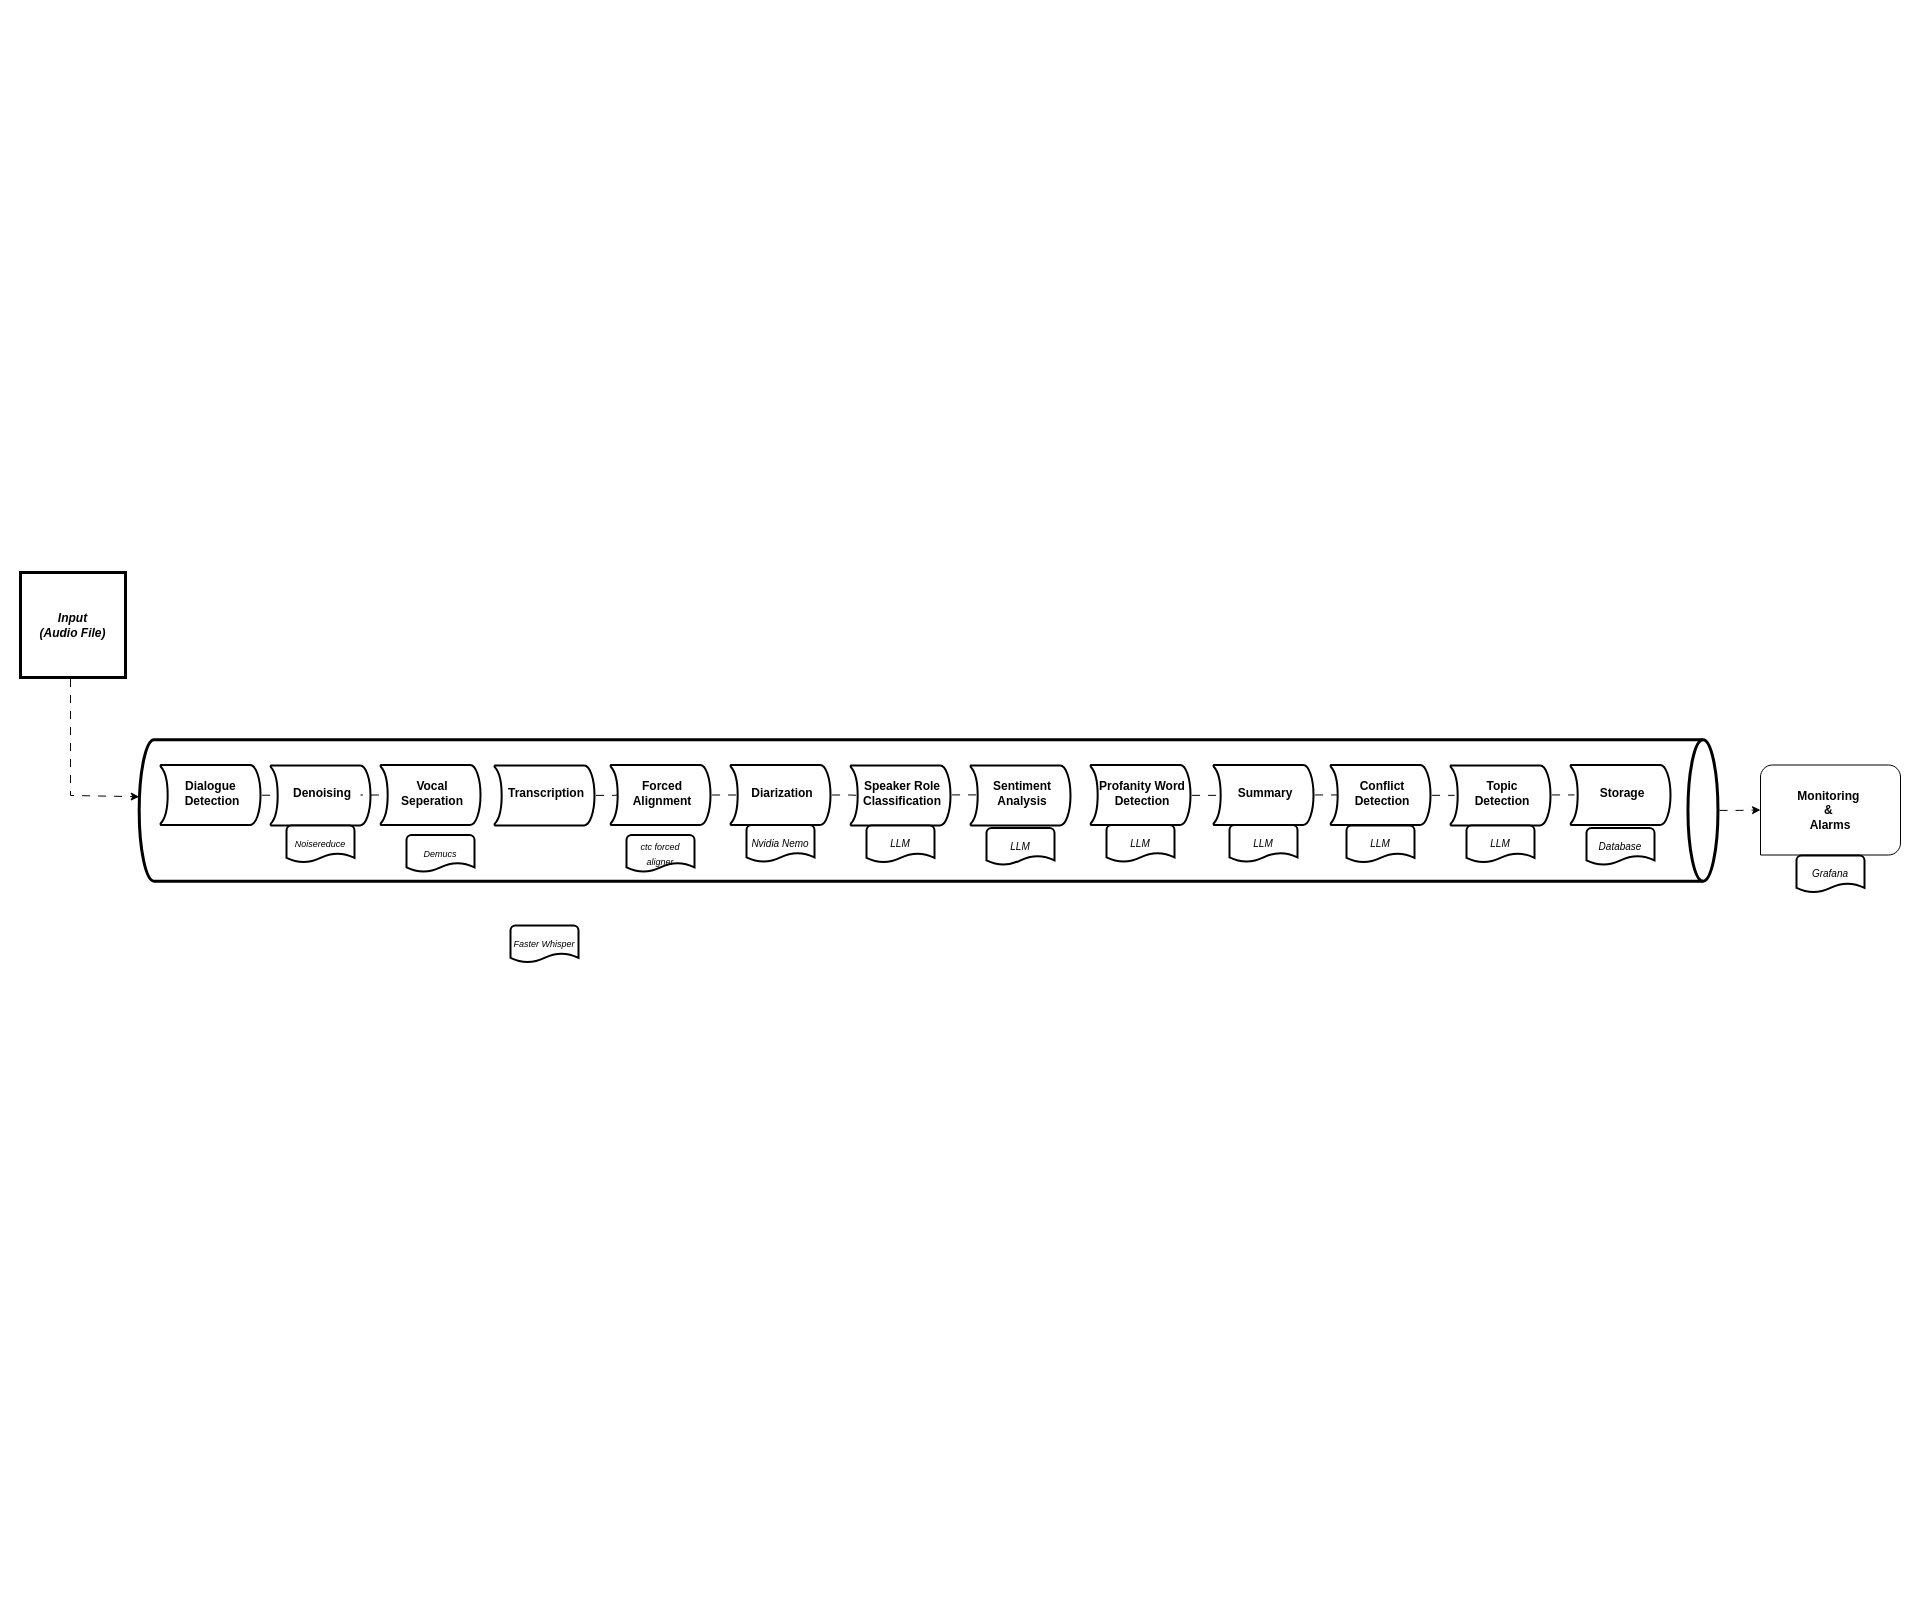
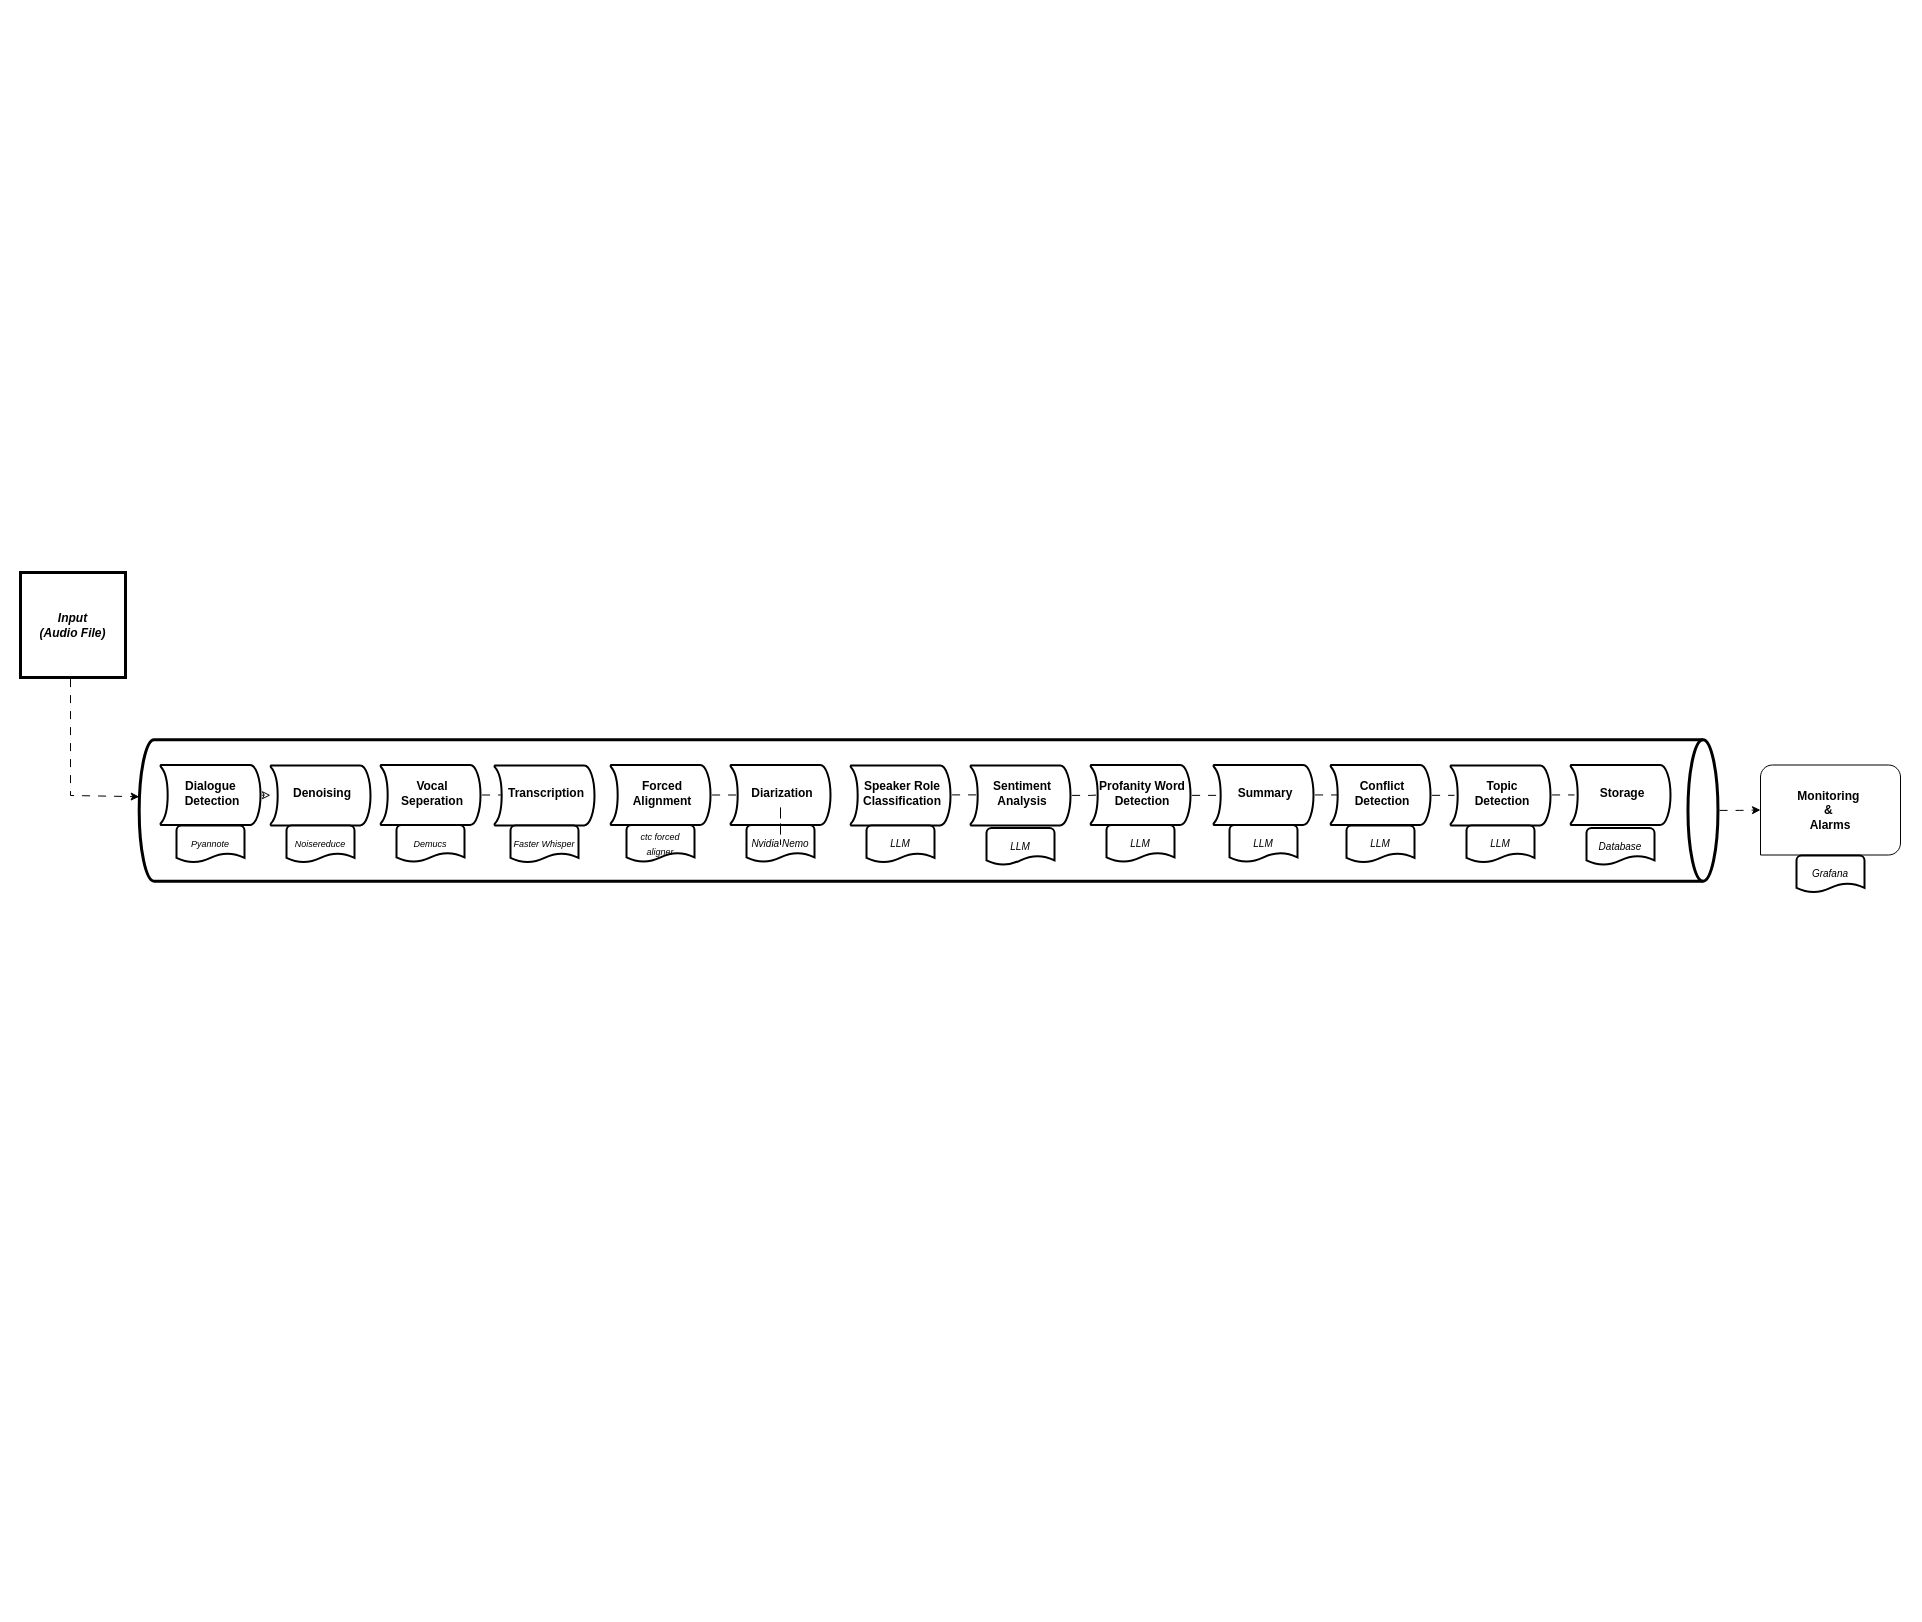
edge "Dialogue Detection" -- "Denoising": arrowhead none -> classic
edge "Vocal Seperation" -- "Denoising": now "Vocal Seperation" -- "Transcription"
edge "Forced Alignment" -- "Transcription": removed
edge "Diarization" -- "Speaker Role Classification": now "Diarization" -- "Nvidia Nemo"
edge "Profanity Word Detection" -- "Sentiment Analysis": added
node "Pyannote": added
node "Demucs": moved (441, 854) -> (431, 844)
node "ctc forced aligner": moved (661, 854) -> (661, 844)
node "Faster Whisper": moved (545, 944) -> (545, 844)
